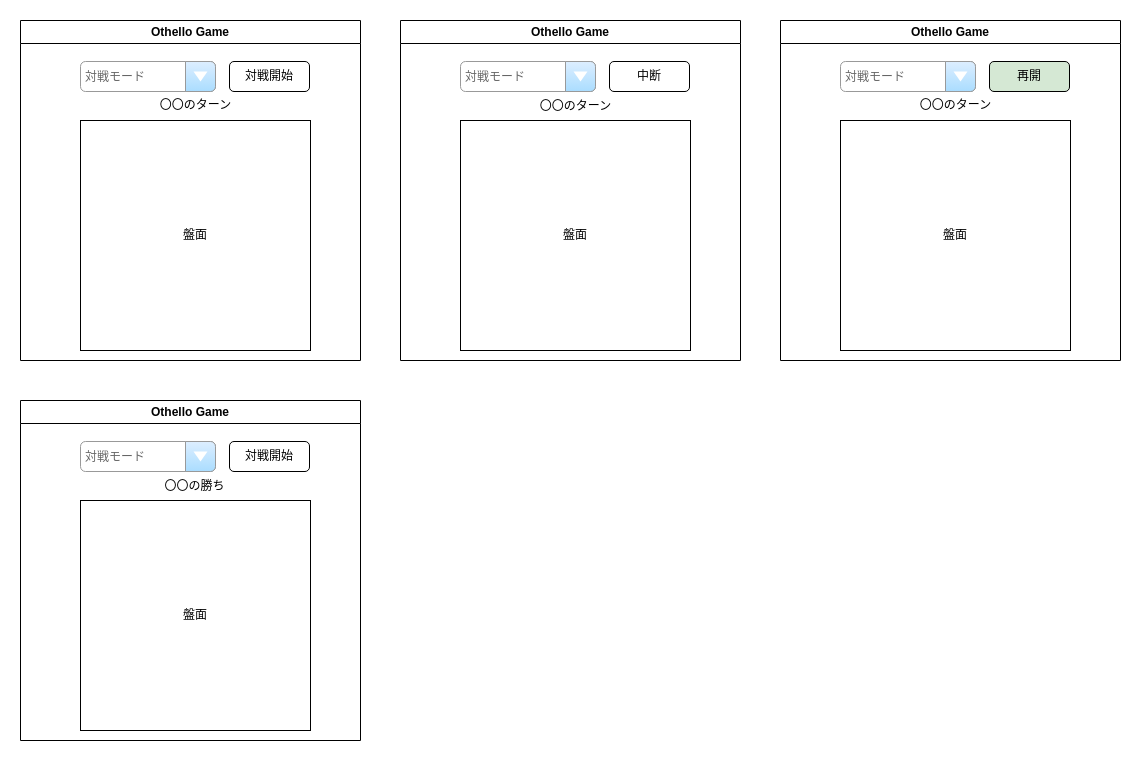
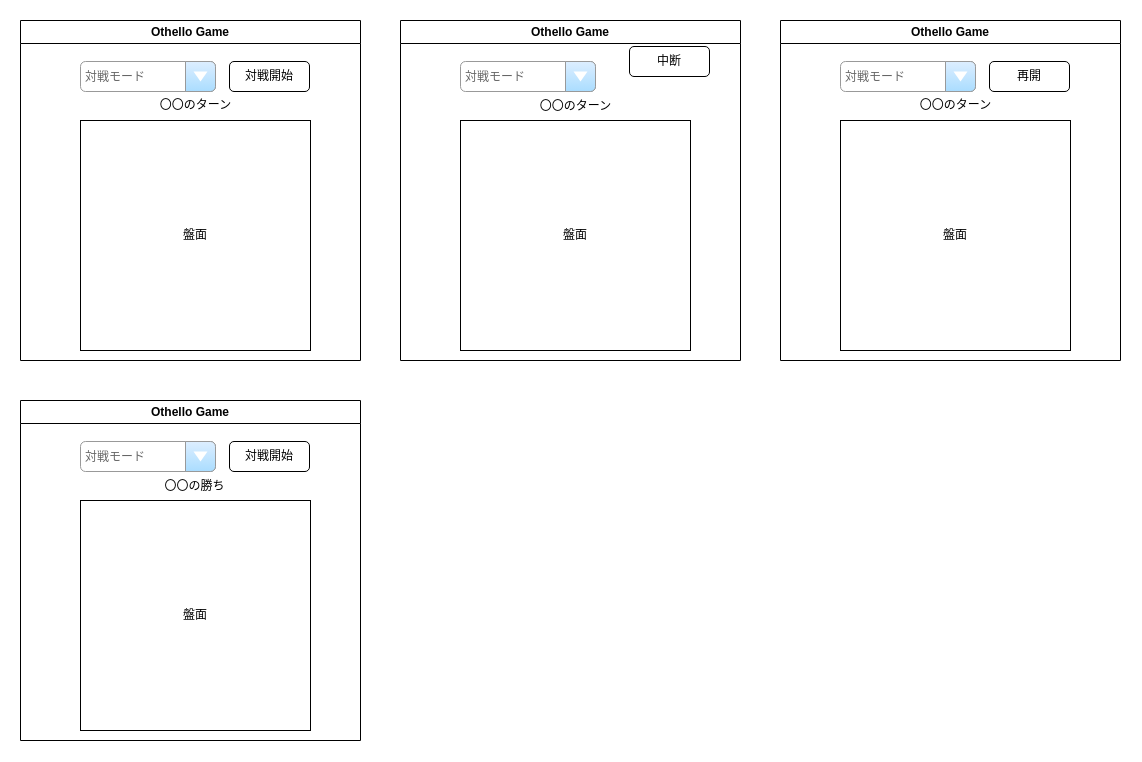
node "中断": moved (650, 77) -> (670, 62)
node "再開": fillcolor #d5e8d4 -> #ffffff
